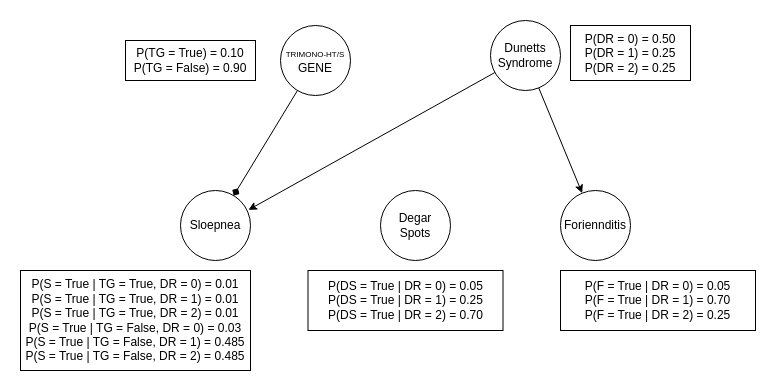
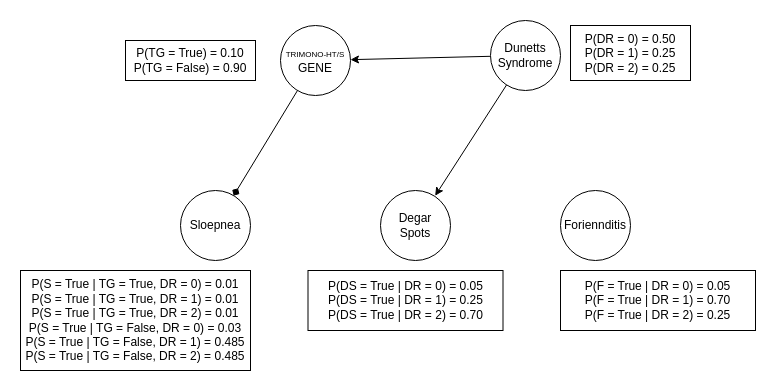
edge "Dunetts Syndrome" -> "Degar Spots": added
edge "Dunetts Syndrome" -> "Foriennditis": now "Dunetts Syndrome" -> "TRIMONO-HT/S GENE"
edge "Dunetts Syndrome" -> "Sloepnea": removed
